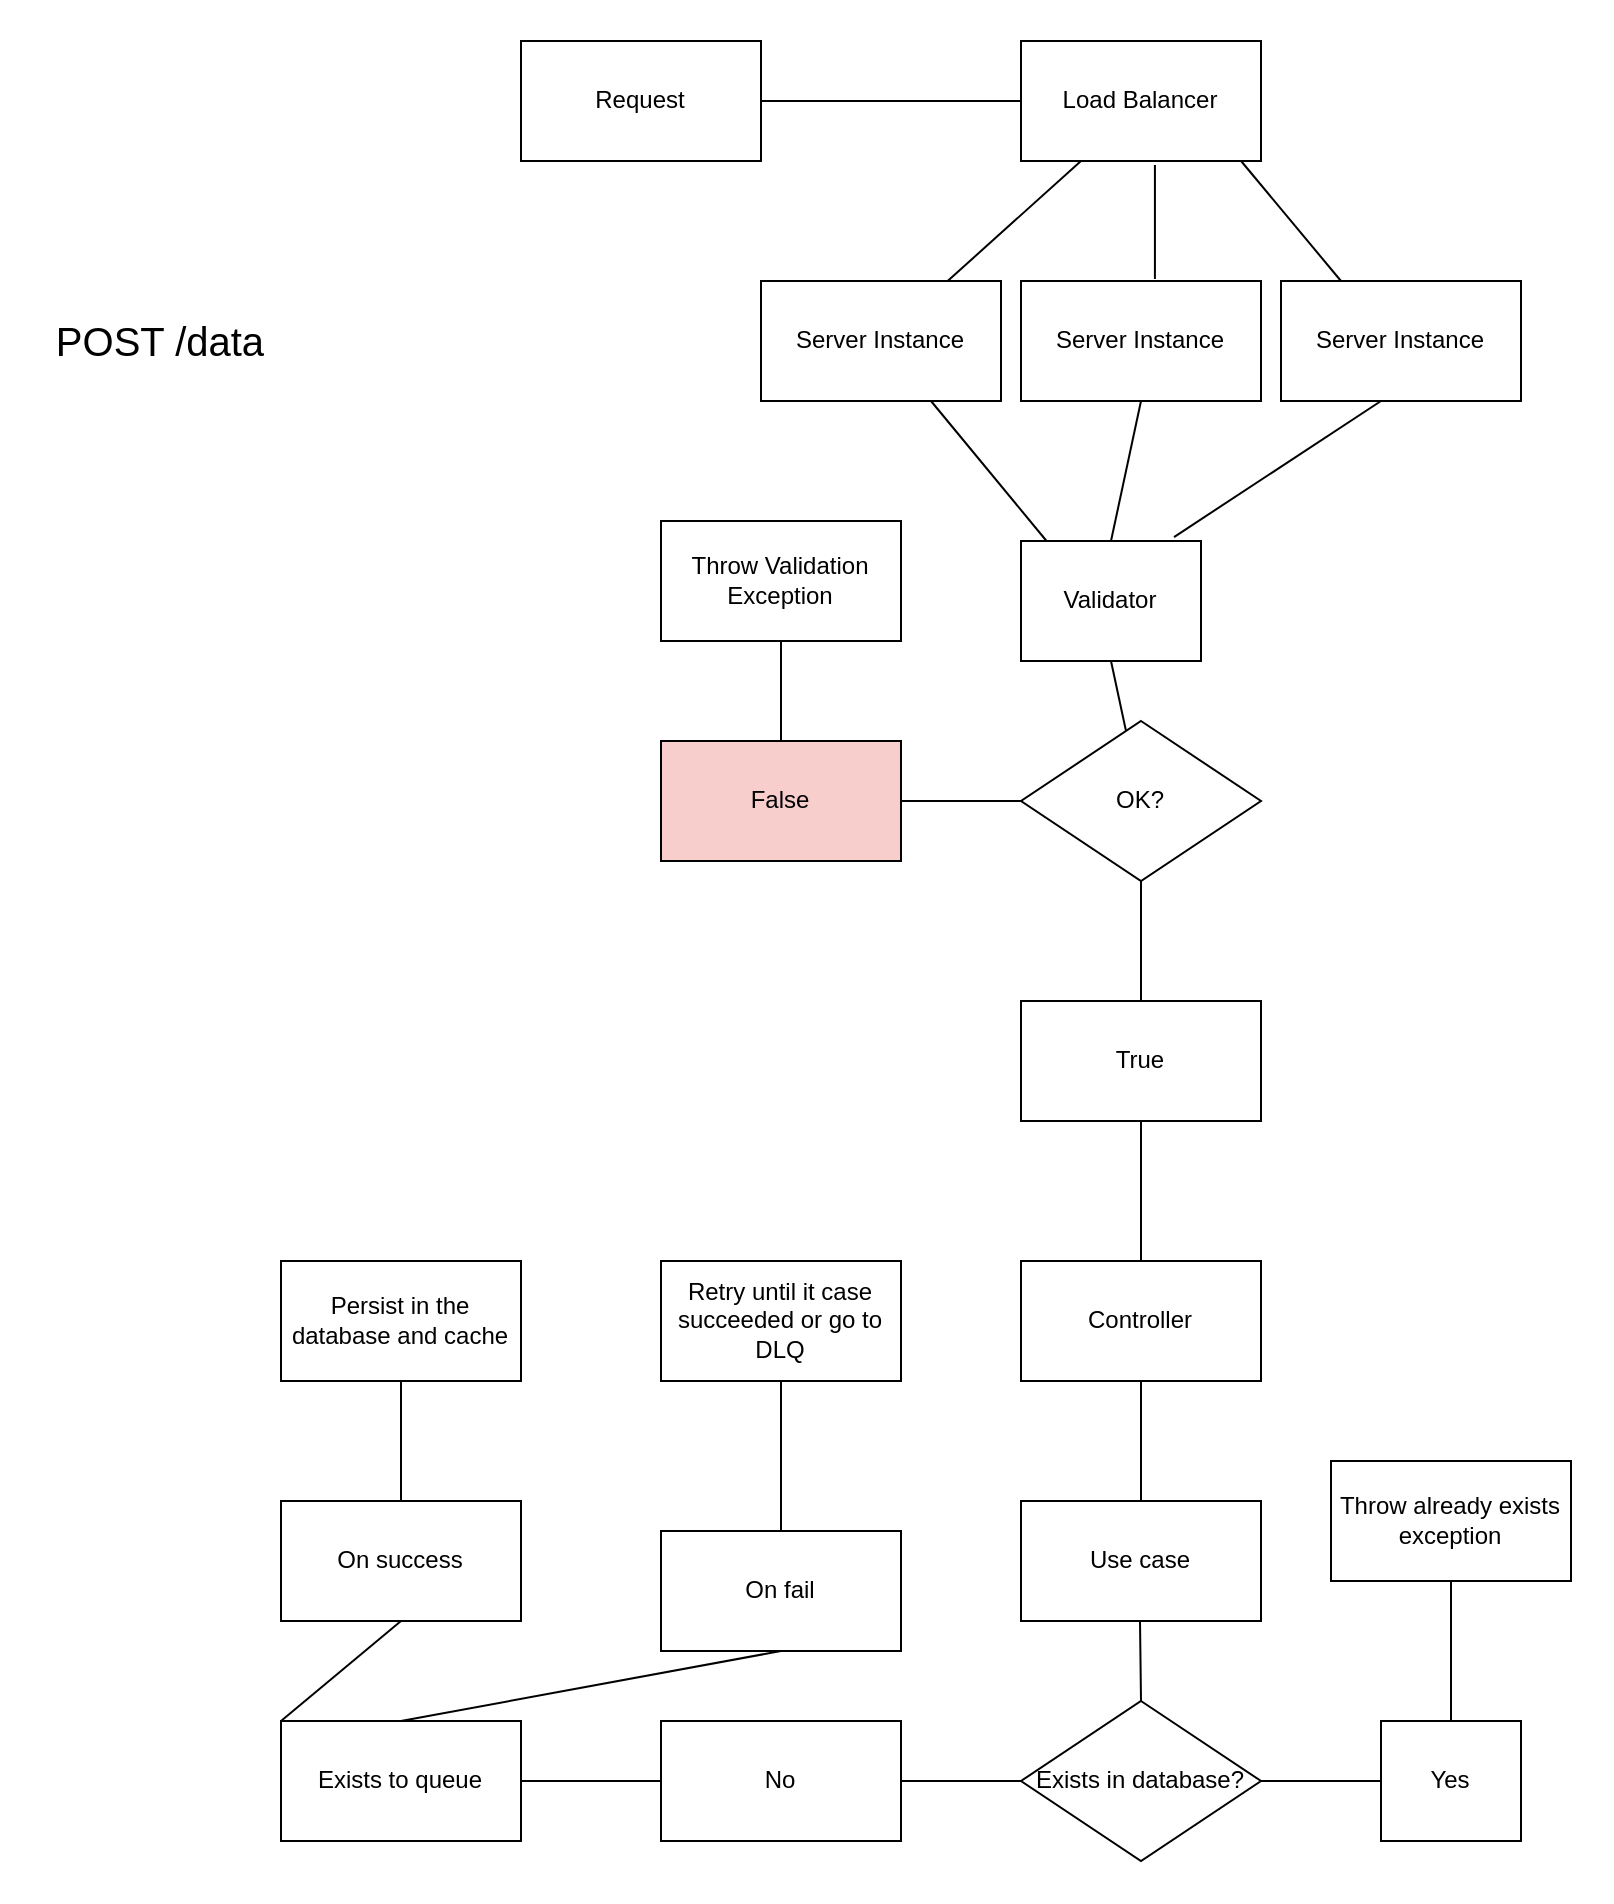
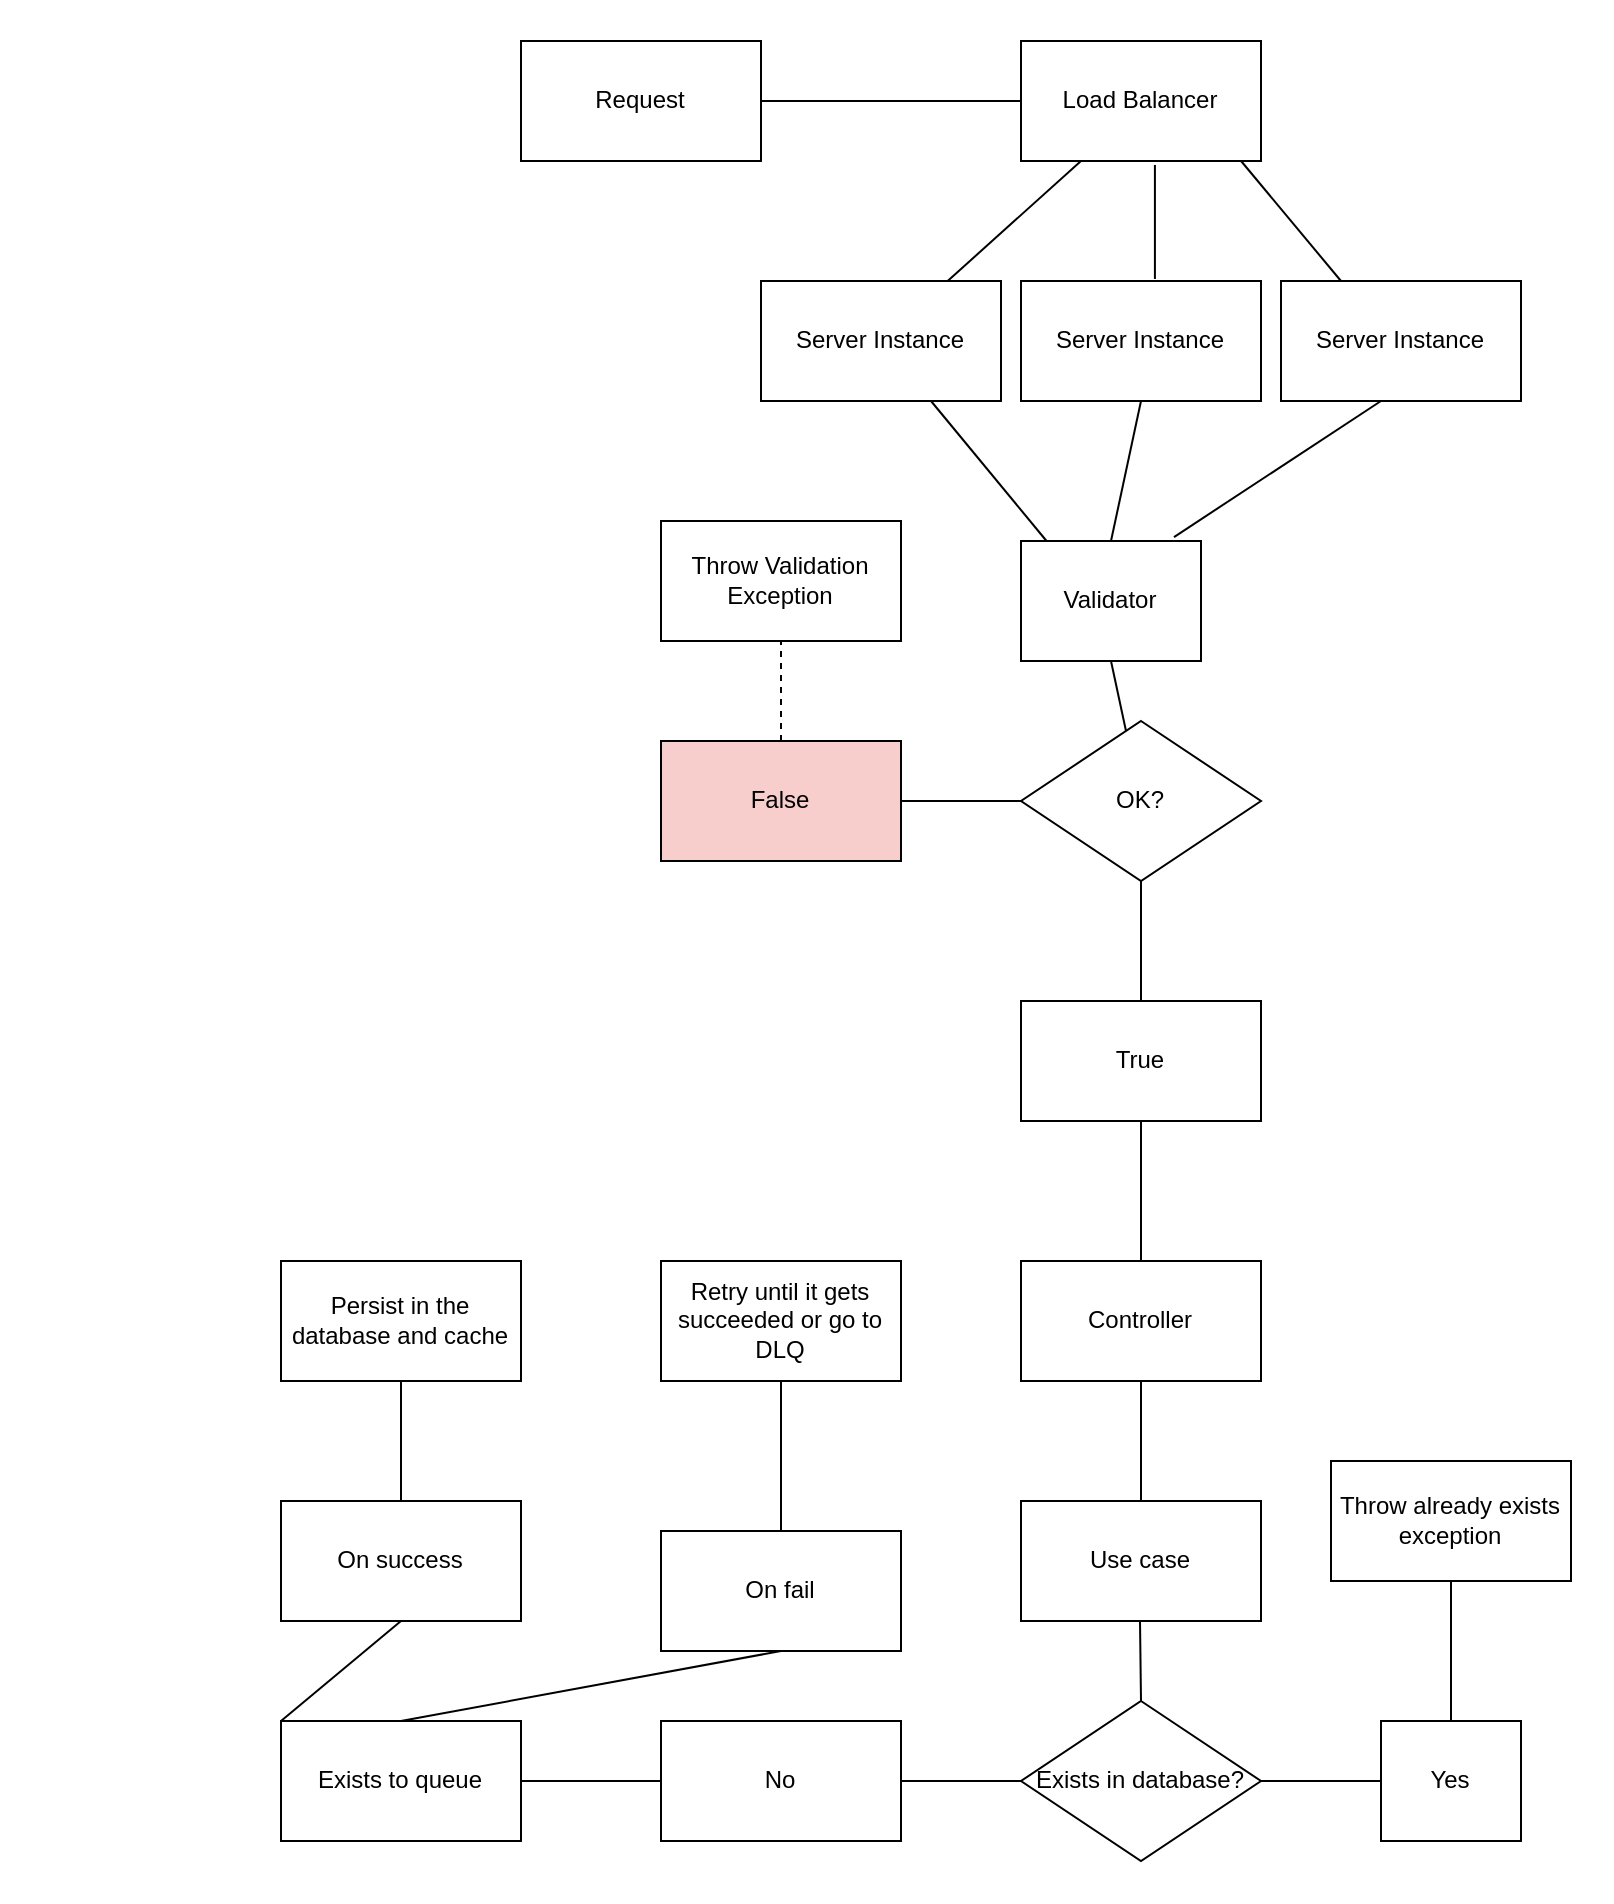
node "POST /data": removed
edge "Throw Validation Exception" -- "False": style solid -> dashed
node "Retry until it case succeeded or go to DLQ": label "Retry until it case succeeded or go to DLQ" -> "Retry until it gets succeeded or go to DLQ"
